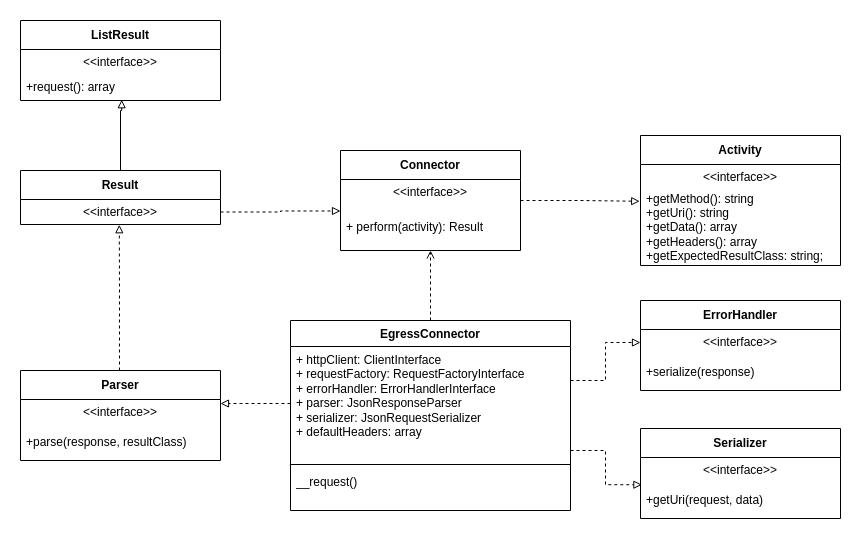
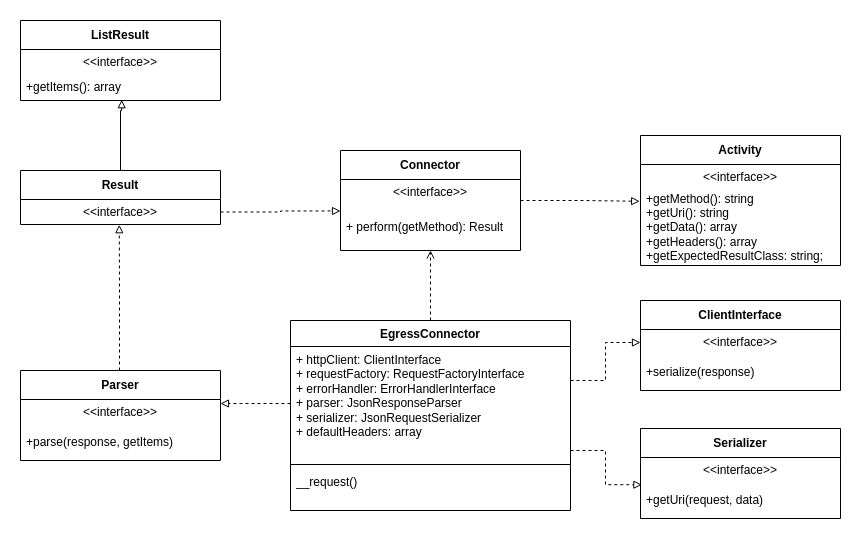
node "+request(): array": label "+request(): array" -> "+getItems(): array"
node "+ perform(activity): Result": label "+ perform(activity): Result" -> "+ perform(getMethod): Result"
node "ErrorHandler": label "ErrorHandler" -> "ClientInterface"
node "+parse(response, resultClass)": label "+parse(response, resultClass)" -> "+parse(response, getItems)"
